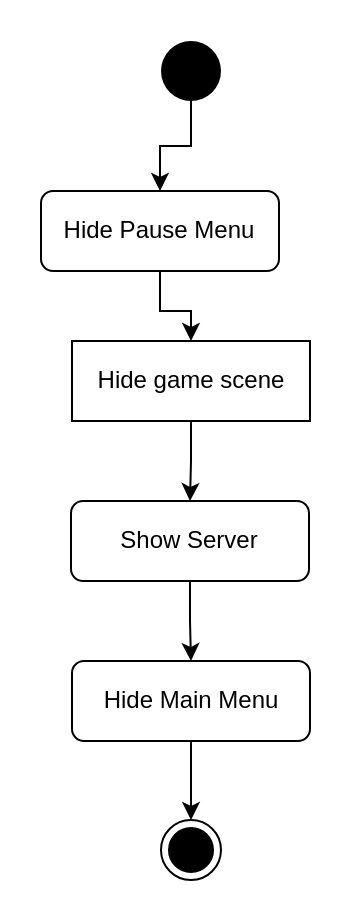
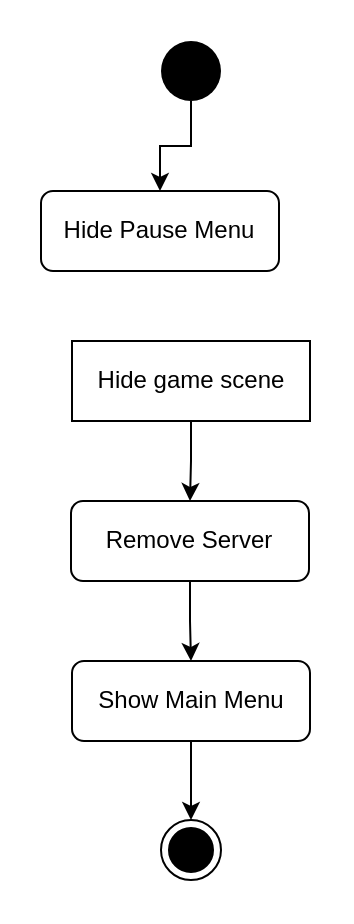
edge "Hide Pause Menu" -> "Hide game scene": removed
node "Show Server": label "Show Server" -> "Remove Server"
node "Hide Main Menu": label "Hide Main Menu" -> "Show Main Menu"
